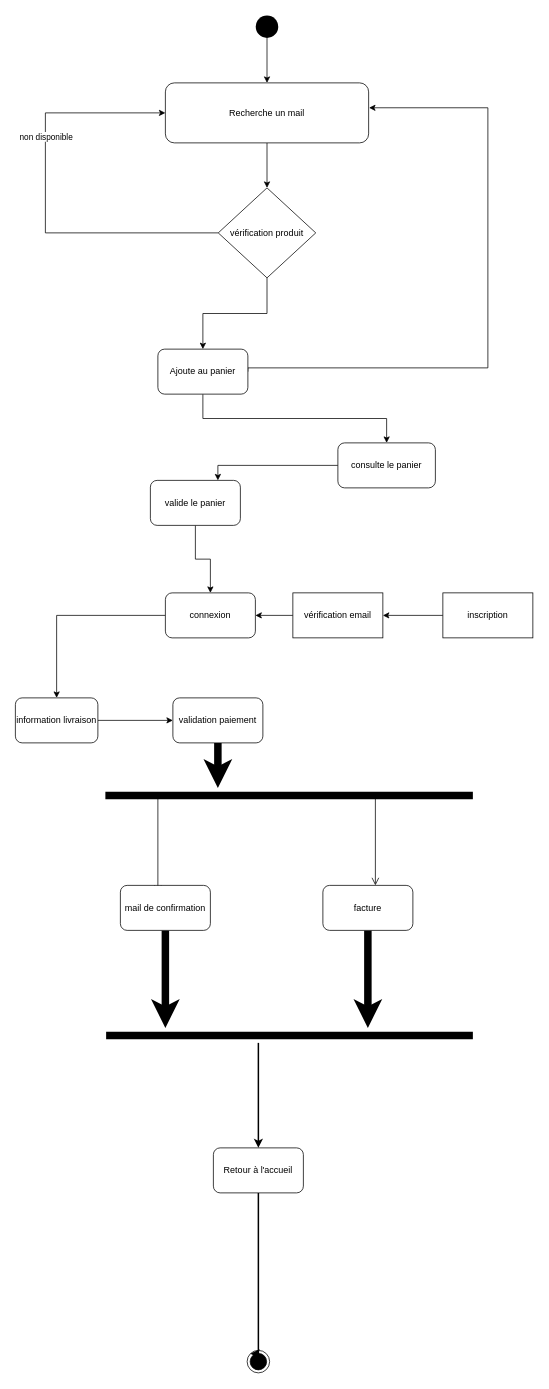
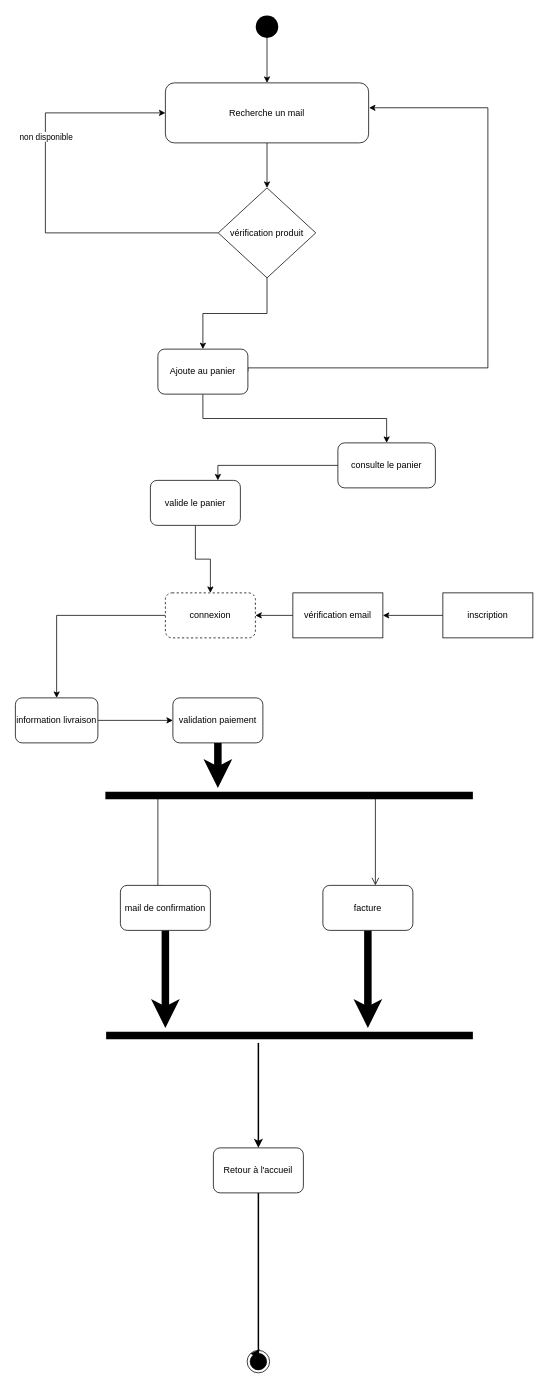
node "connexion": style solid -> dashed
